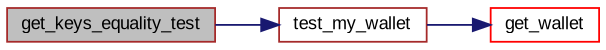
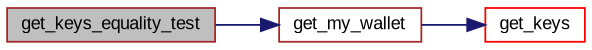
node "test_my_wallet": label "test_my_wallet" -> "get_my_wallet"
node "get_wallet": label "get_wallet" -> "get_keys"
